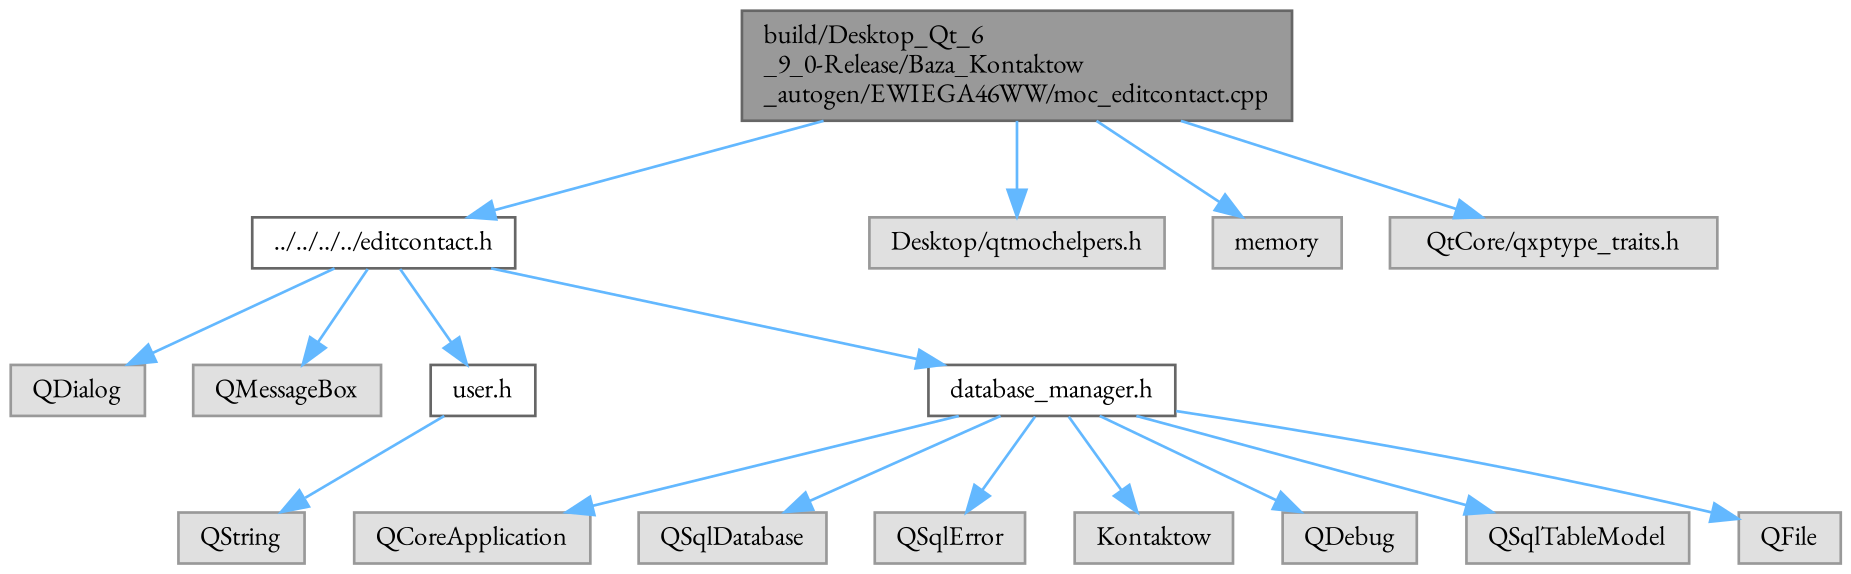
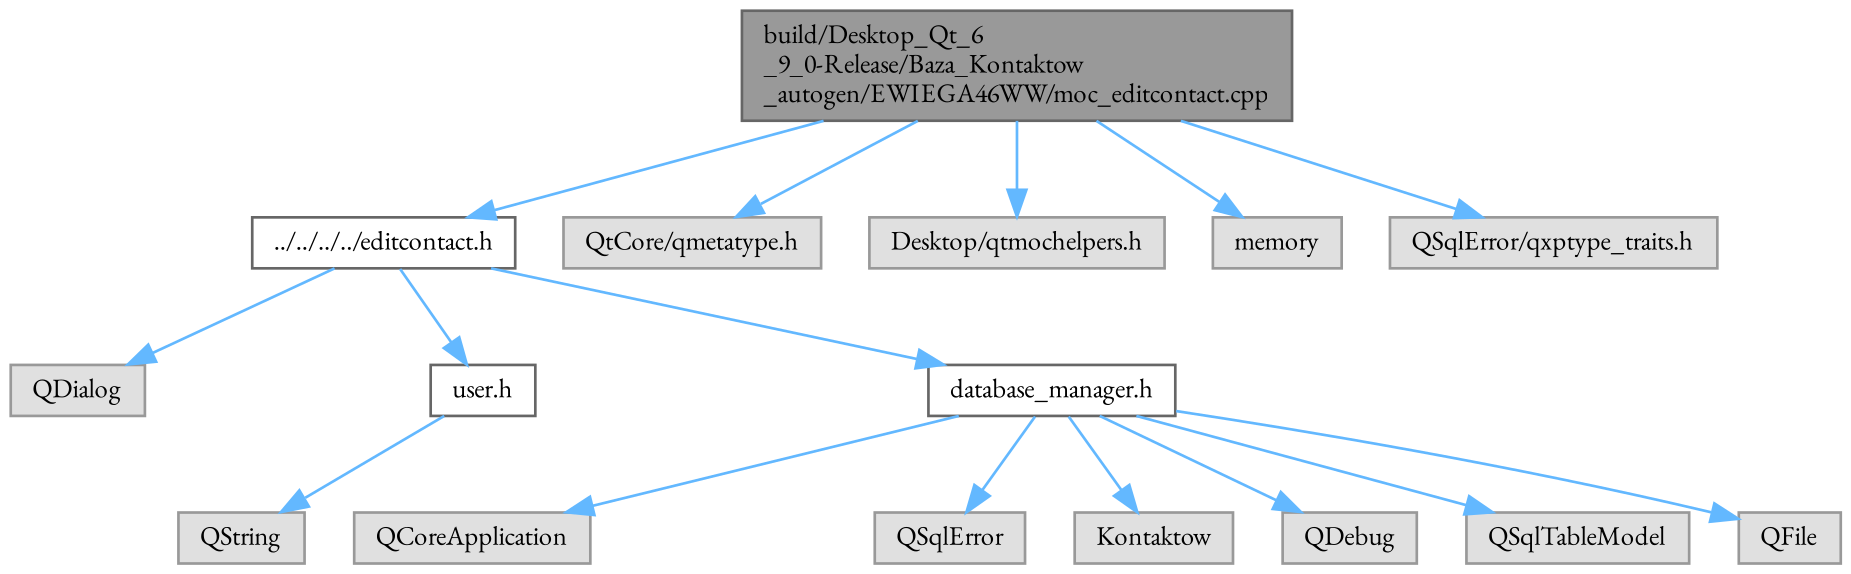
node "QtCore/qmetatype.h": added
node "QtCore/qxptype_traits.h": label "QtCore/qxptype_traits.h" -> "QSqlError/qxptype_traits.h"
node "QMessageBox": removed
node "QSqlDatabase": removed
